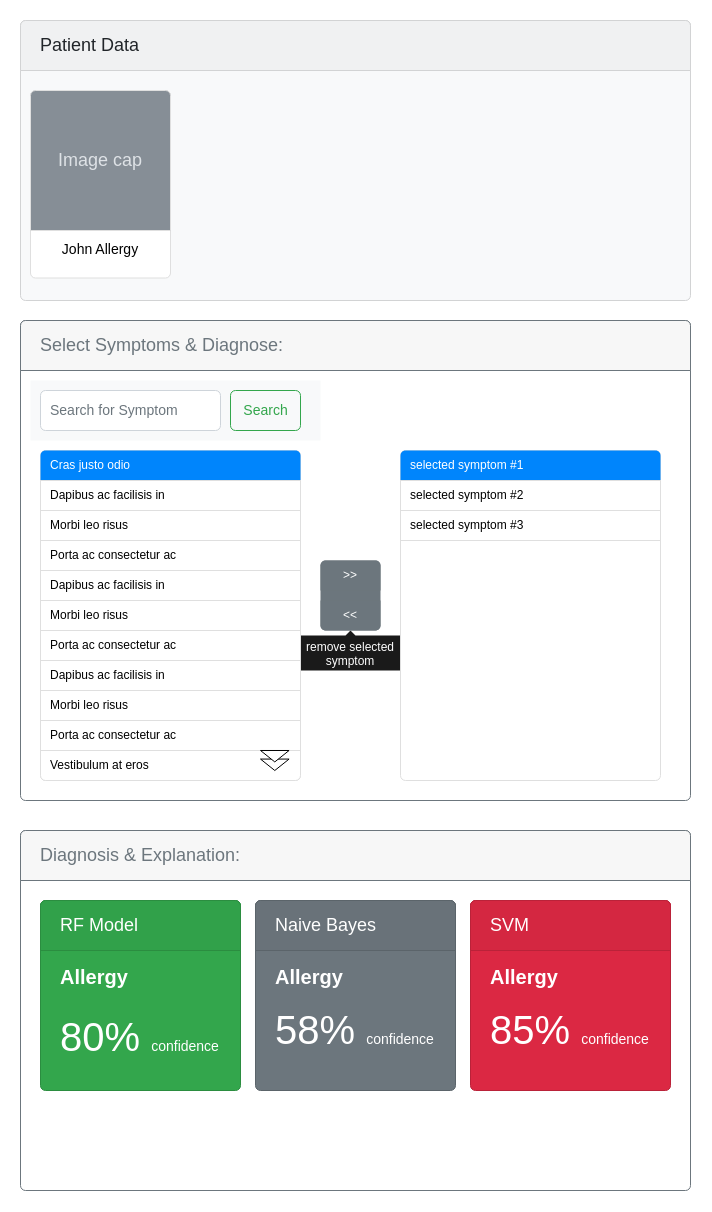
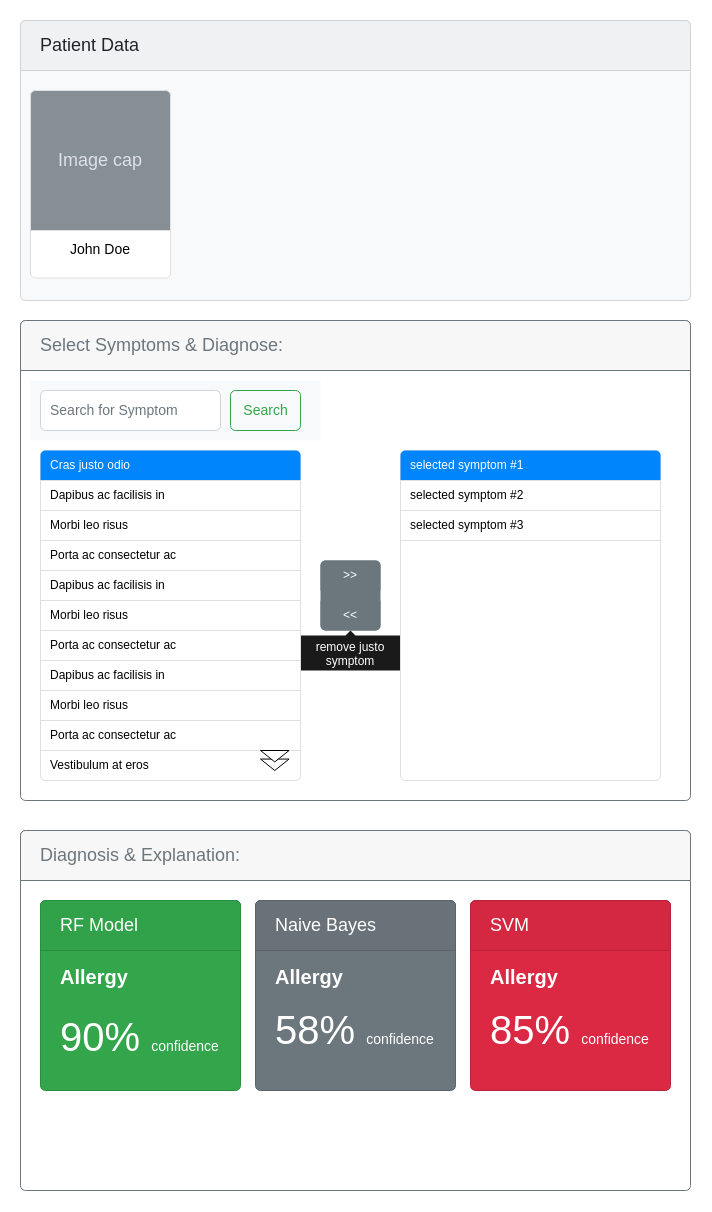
node "John Allergy": label "John Allergy" -> "John Doe"
node "remove selected symptom": label "remove selected symptom" -> "remove justo symptom"
node "Allergy 80% confidence": label "Allergy 80% confidence" -> "Allergy 90% confidence"
